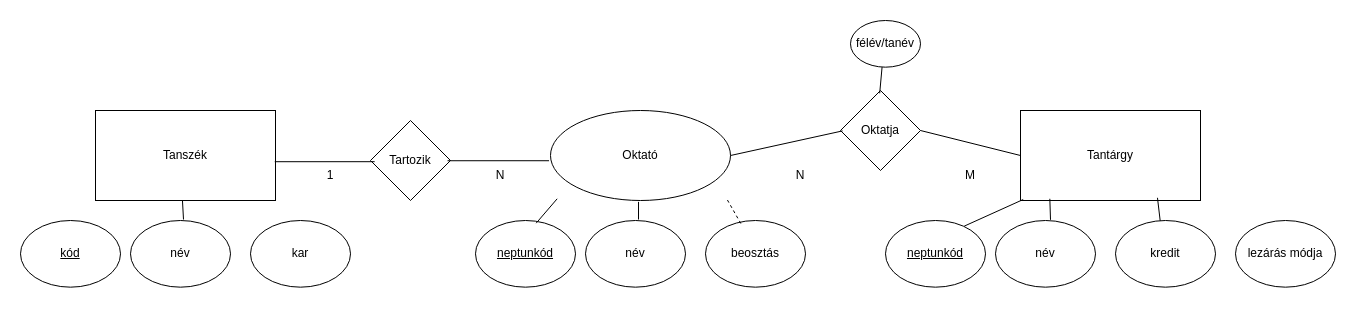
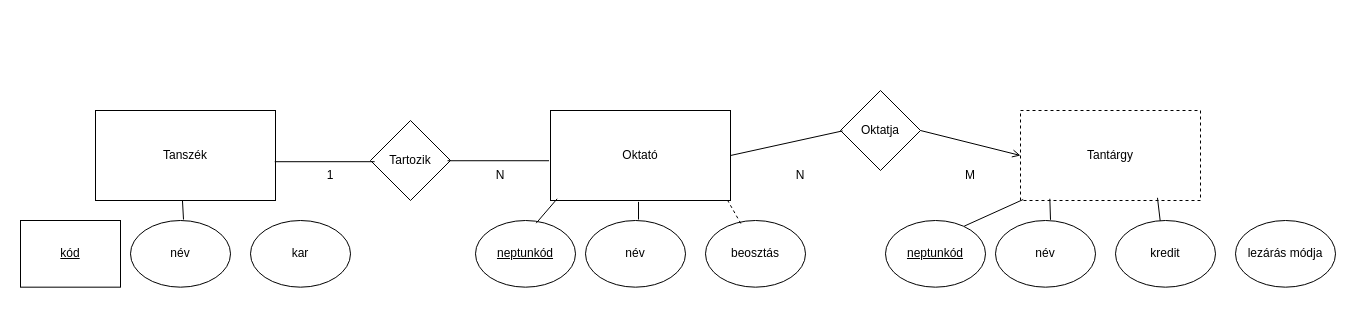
node "félév/tanév": removed
edge "félév/tanév" -- "Oktatja": removed
edge "Oktatja" -- "Tantárgy": arrowhead none -> open
node "Oktató": shape ellipse -> rectangle
node "Tantárgy": style solid -> dashed
node "kód": shape ellipse -> rectangle
